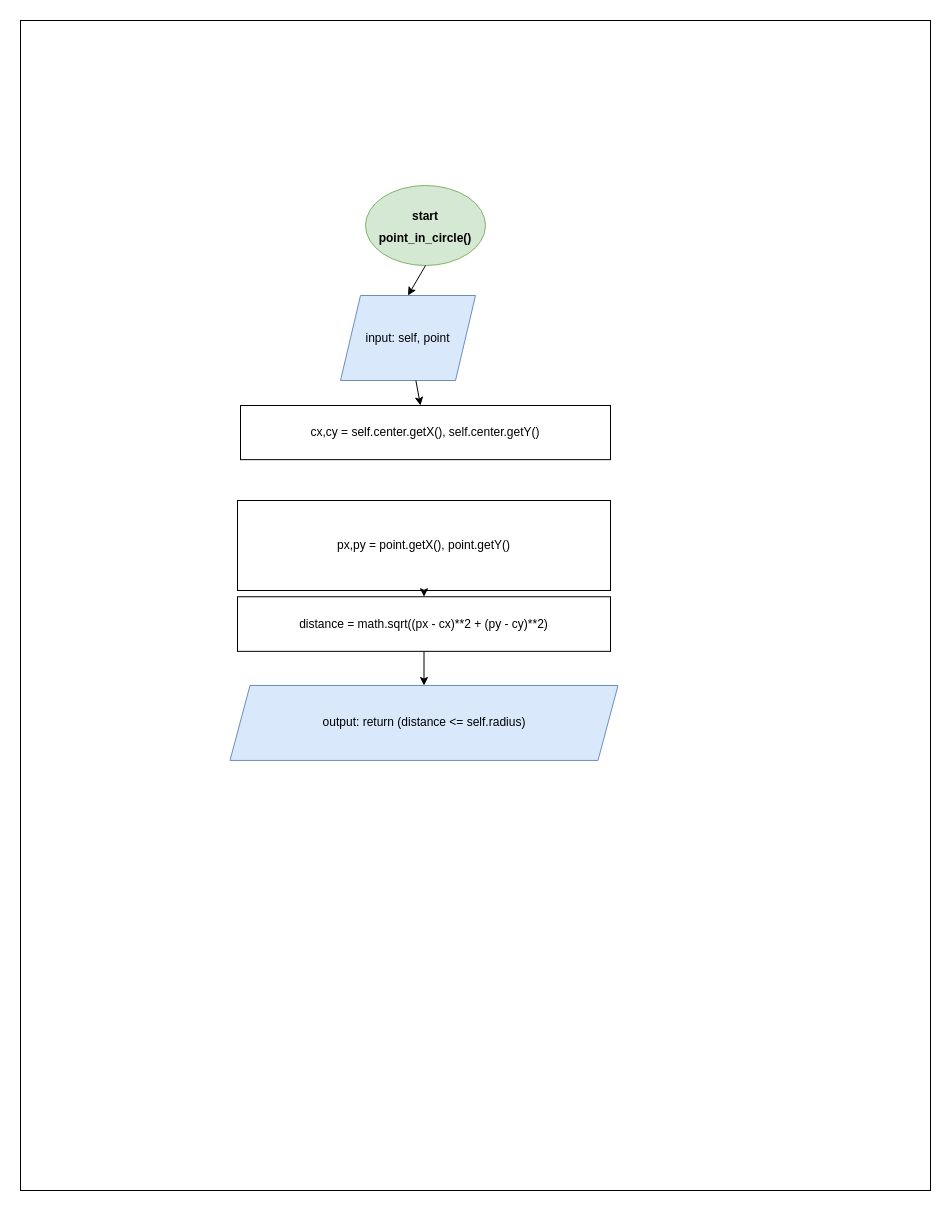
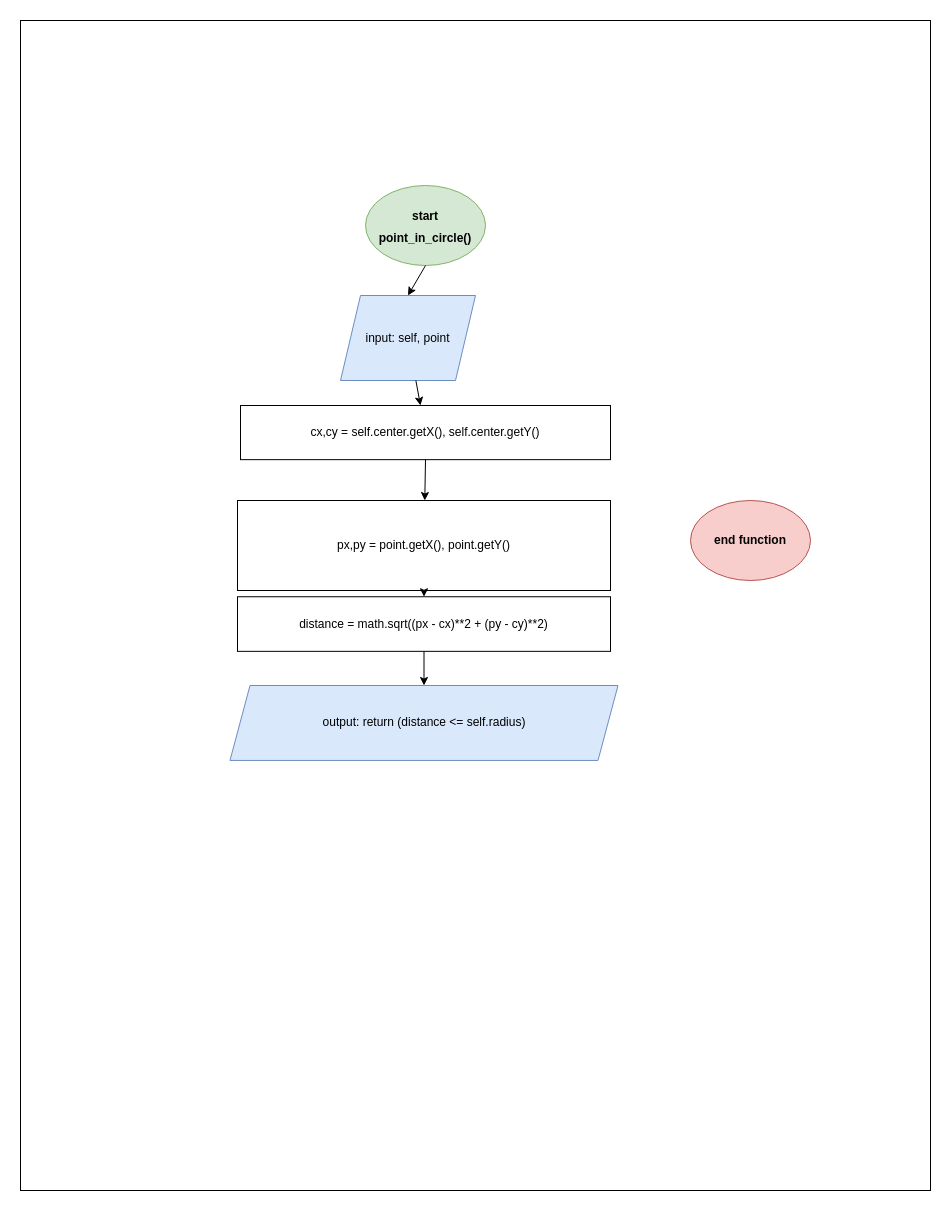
edge "cx,cy = self.center.getX(), self.center.getY()" -> "px,py = point.getX(), point.getY()": added
node "end function": added
